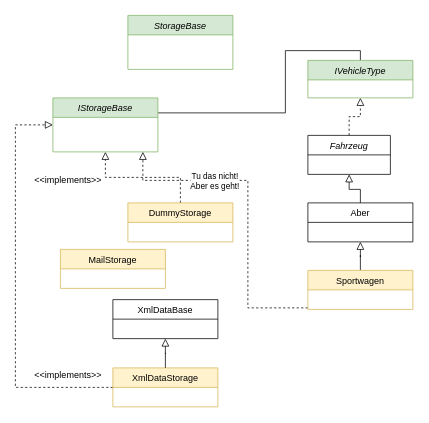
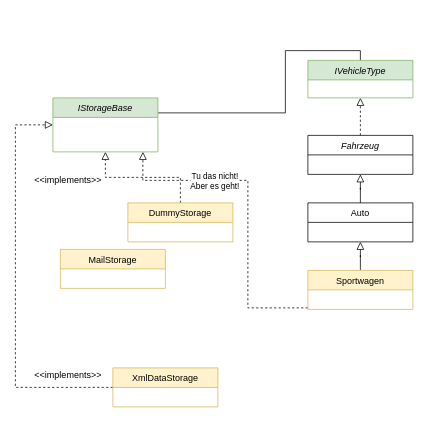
node "StorageBase": removed
node "Fahrzeug": size 83x39 -> 105x39
node "Aber": label "Aber" -> "Auto"
node "XmlDataBase": removed
edge "XmlDataStorage" -> "XmlDataBase": removed
